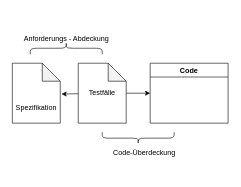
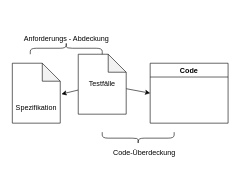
node "Testfälle": moved (102, 93) -> (102, 84)
